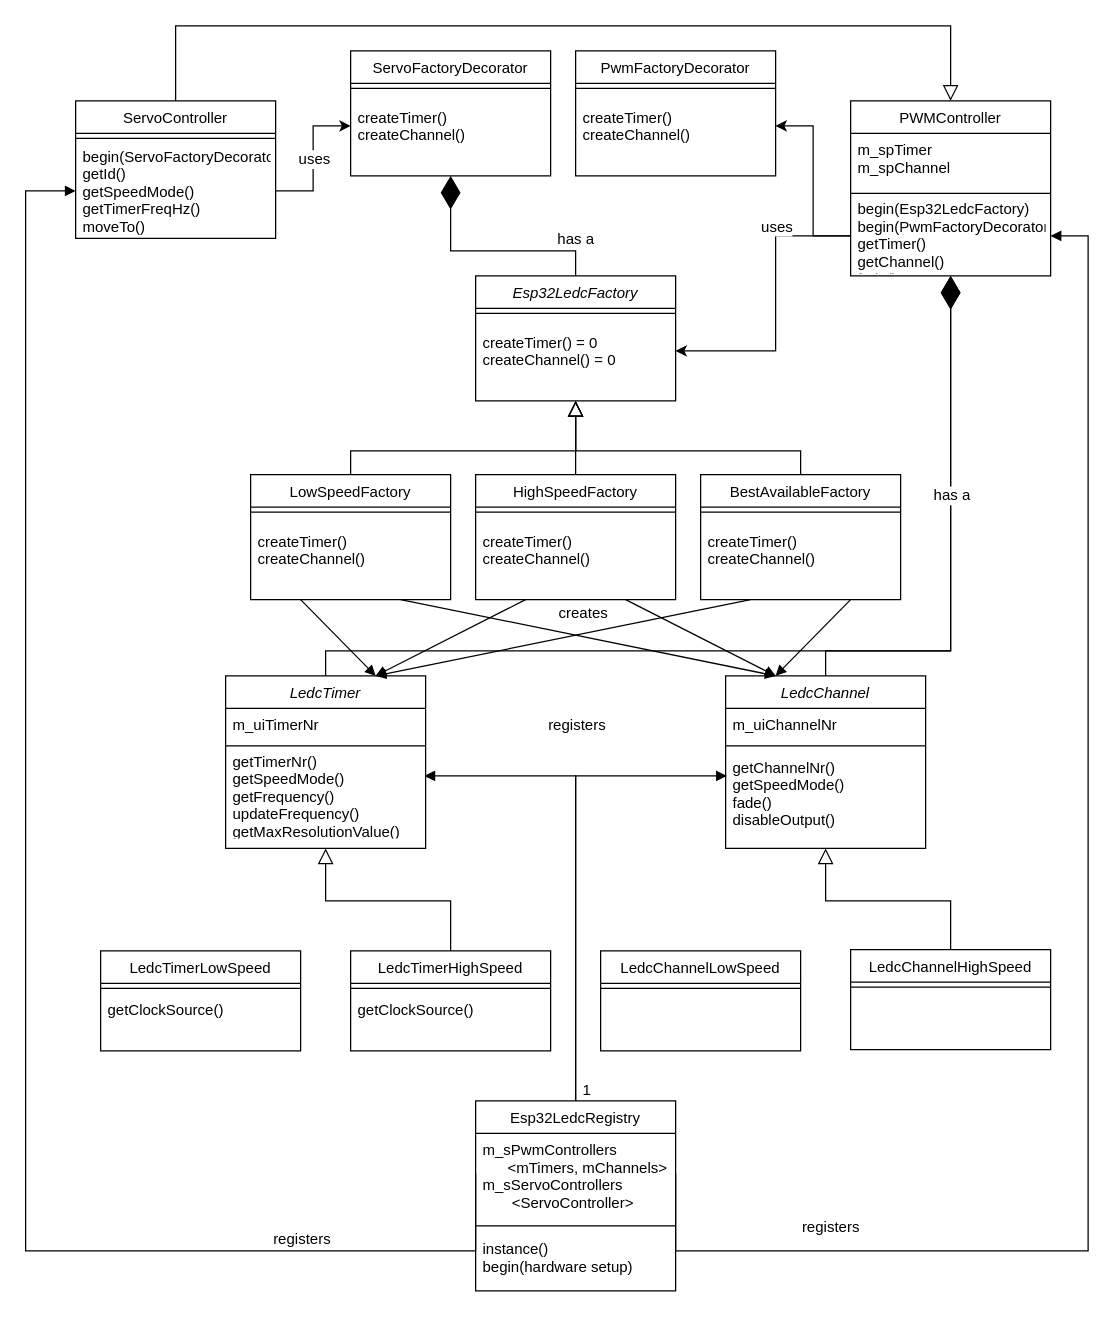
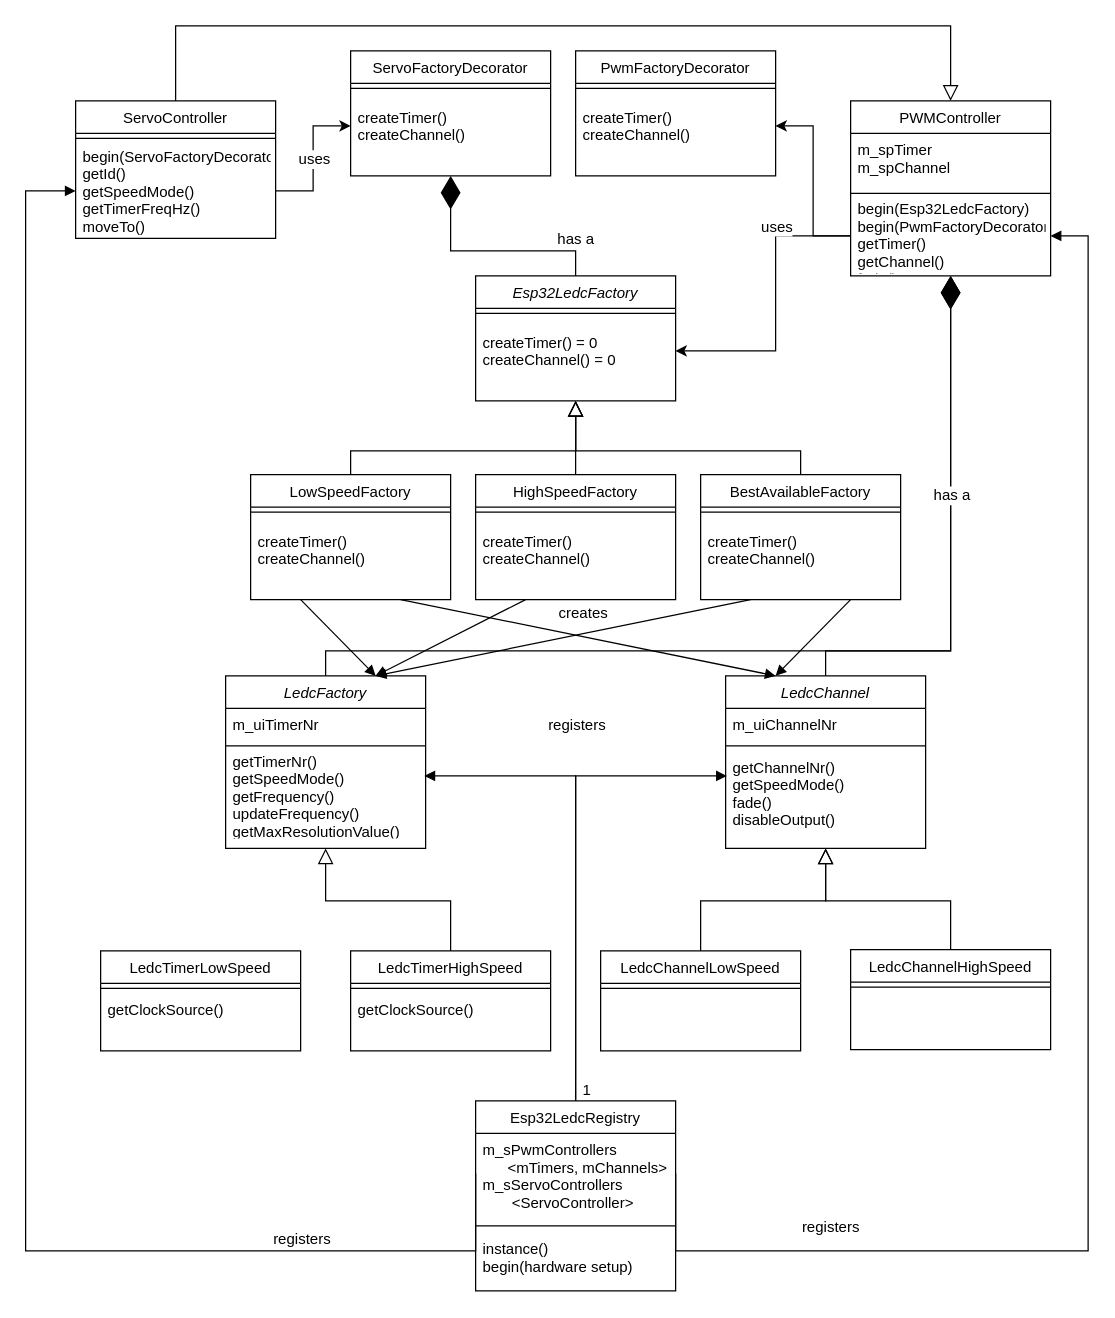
edge "HighSpeedFactory" -> "LedcChannel": removed
node "LedcTimer": label "LedcTimer" -> "LedcFactory"
edge "LedcChannelLowSpeed" -> "LedcChannel": added
